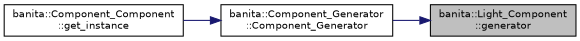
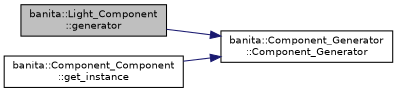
edge "banita::Component_Generator ::Component_Generator" -> "banita::Light_Component ::generator": reversed
